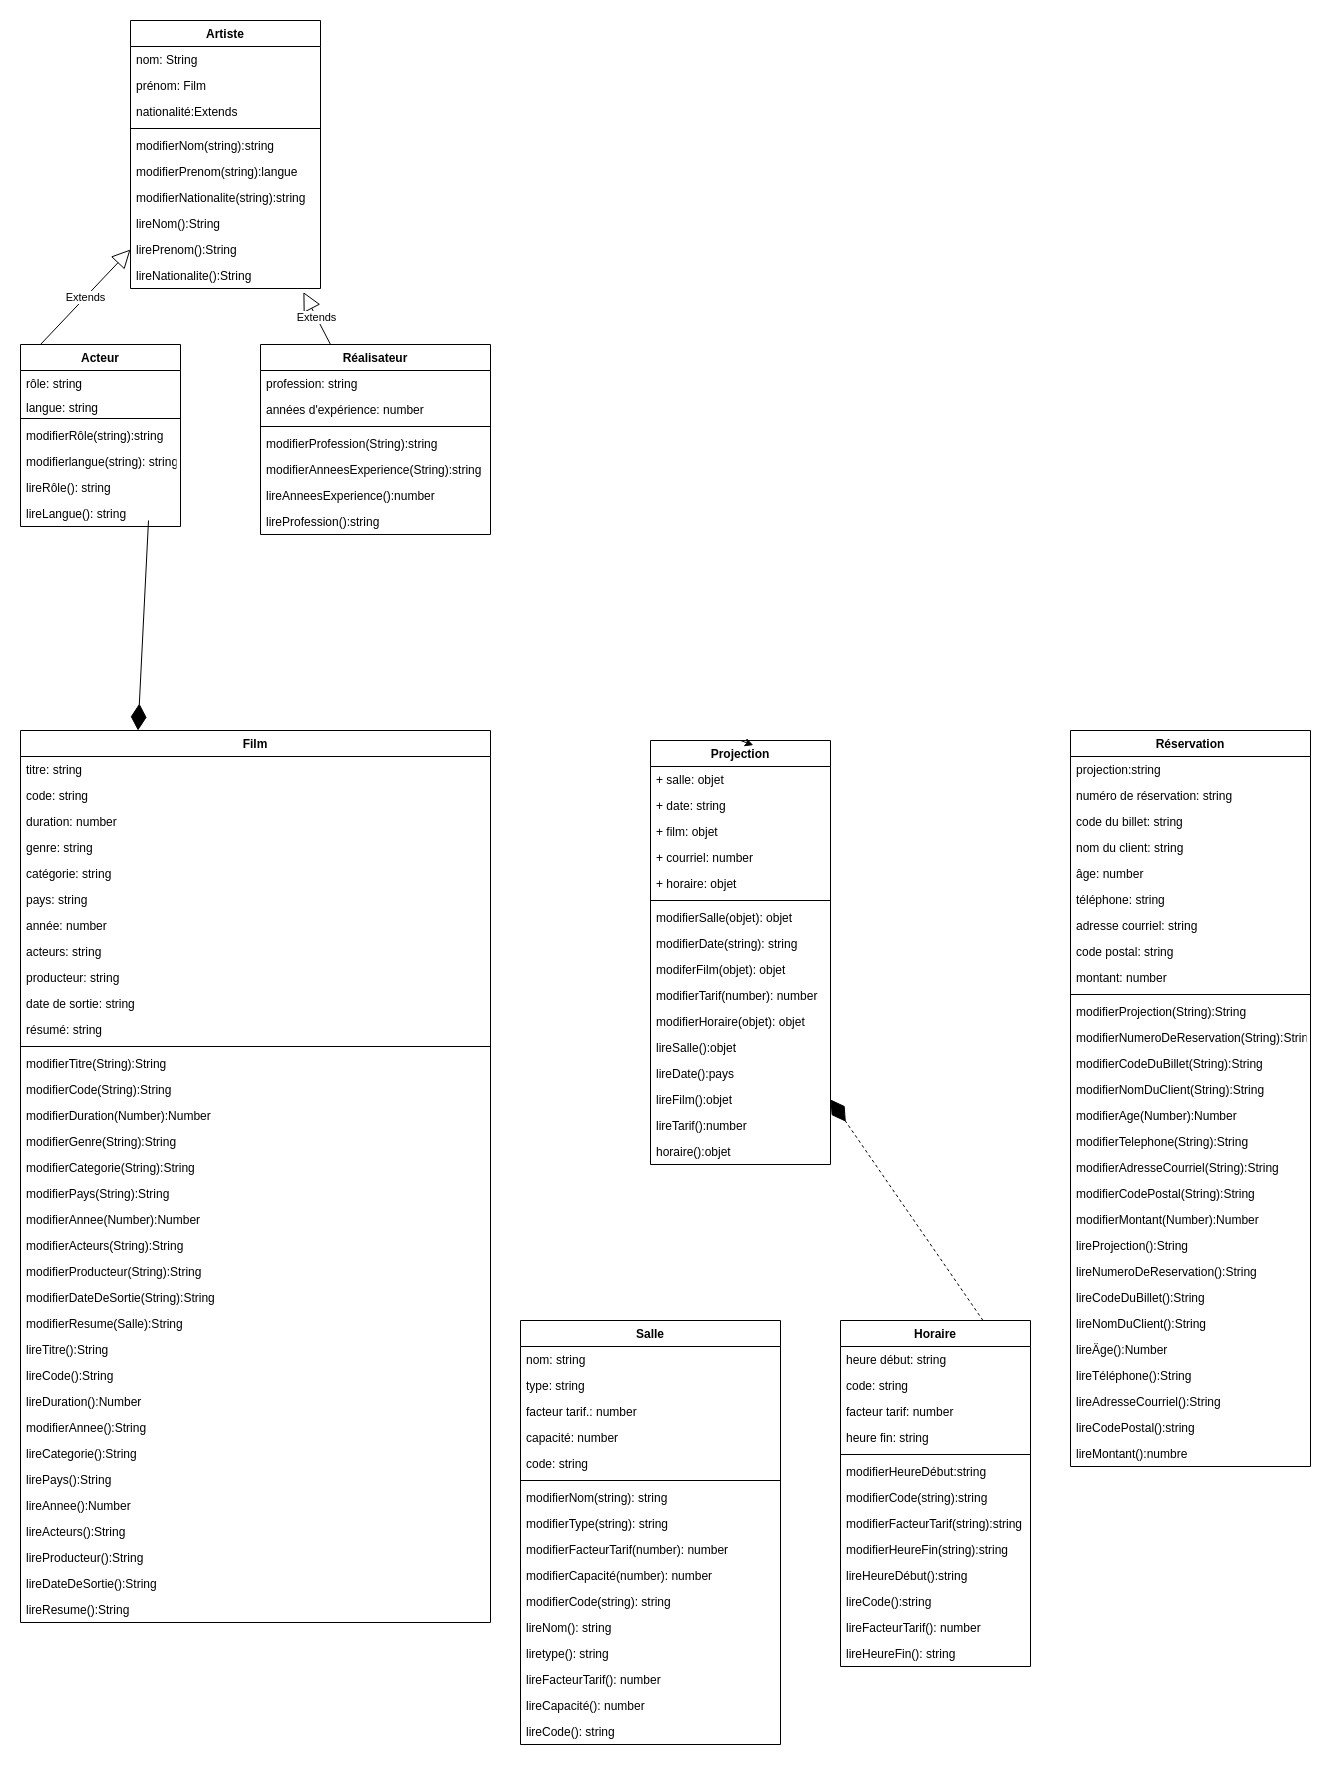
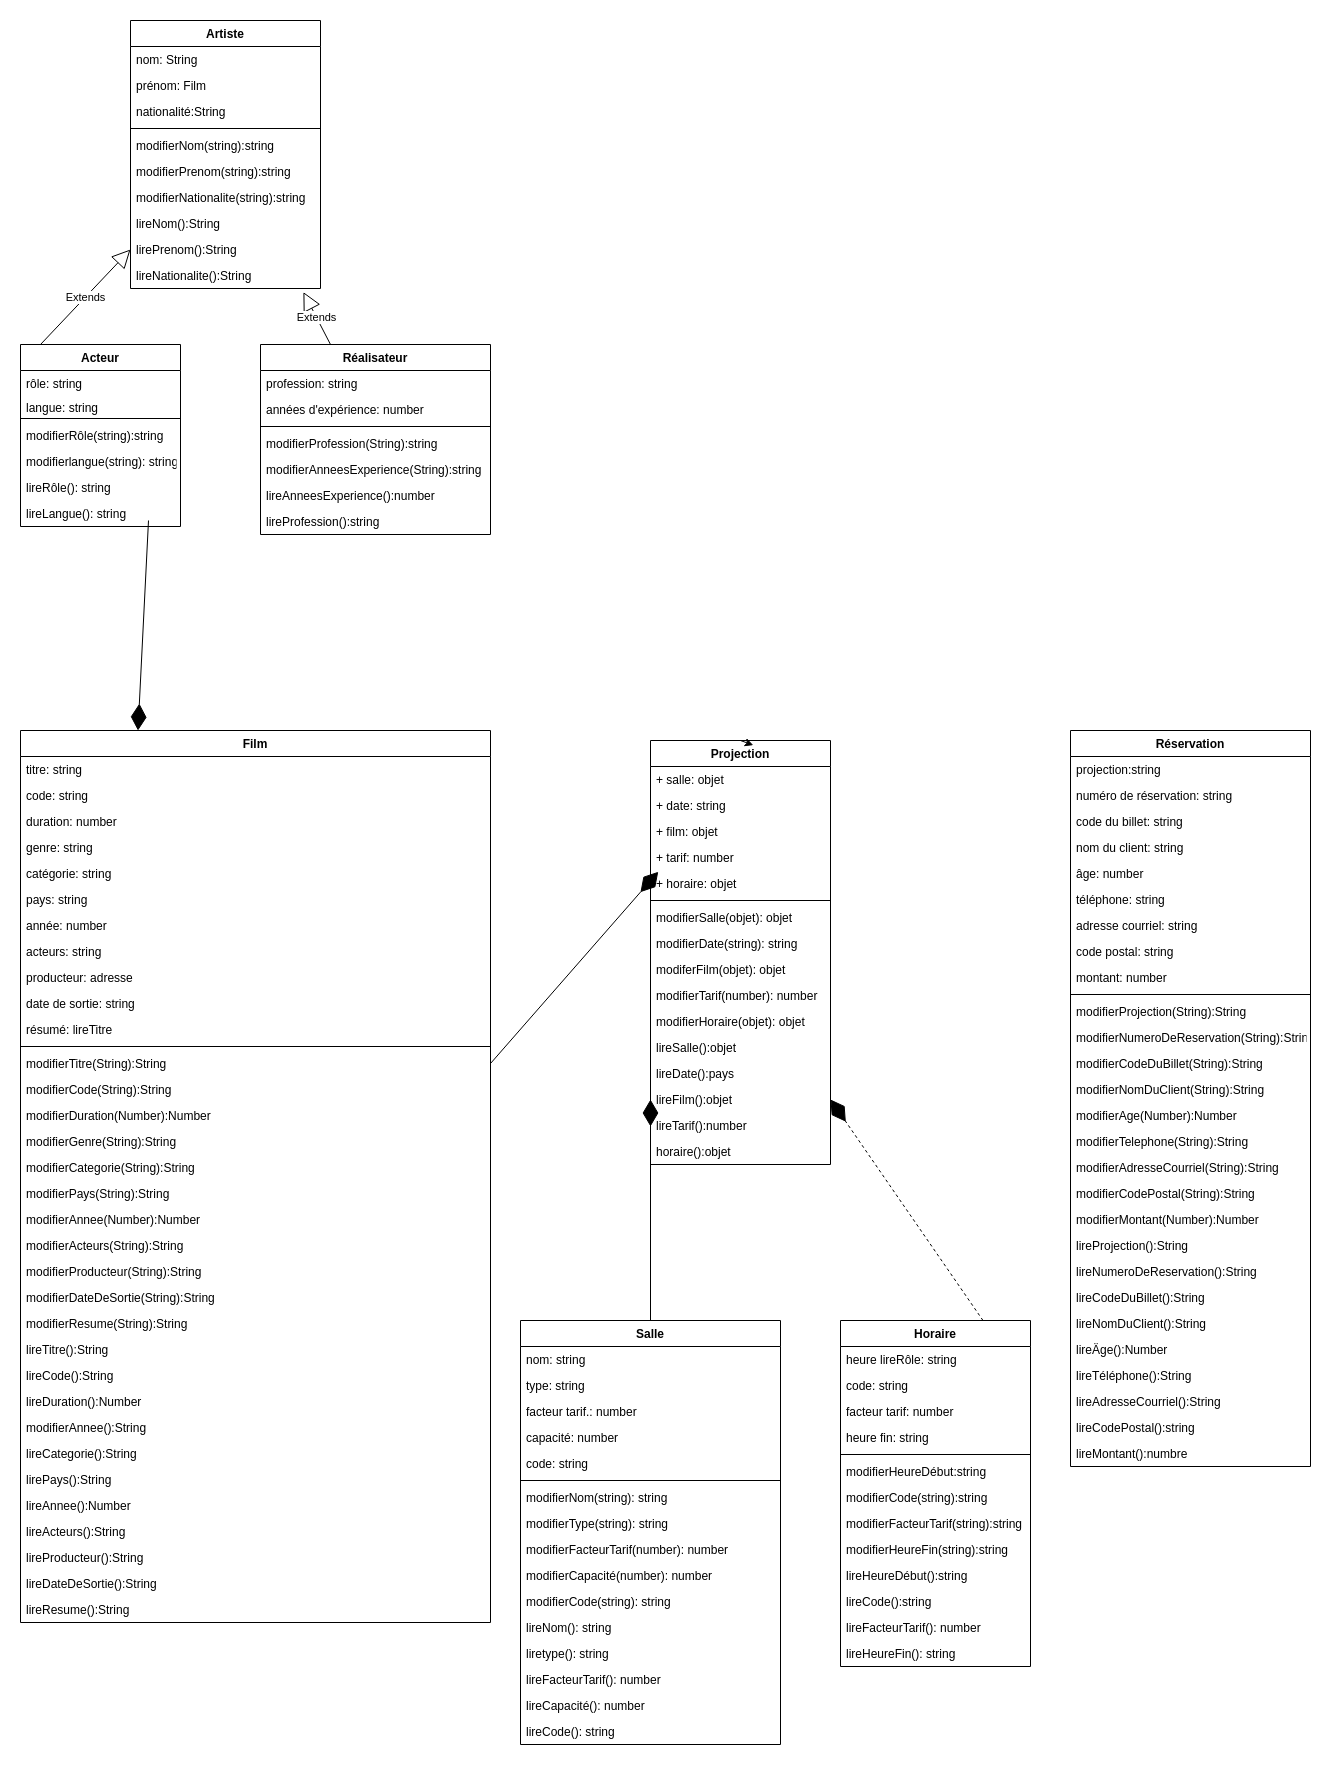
node "nationalité:Extends": label "nationalité:Extends" -> "nationalité:String"
node "modifierPrenom(string):langue": label "modifierPrenom(string):langue" -> "modifierPrenom(string):string"
node "+ courriel: number": label "+ courriel: number" -> "+ tarif: number"
edge "modifierTitre(String):String" -> "+ horaire: objet": added
node "producteur: string": label "producteur: string" -> "producteur: adresse"
node "résumé: string": label "résumé: string" -> "résumé: lireTitre"
edge "Salle" -> "lireFilm():objet": added
node "modifierResume(Salle):String": label "modifierResume(Salle):String" -> "modifierResume(String):String"
node "heure début: string": label "heure début: string" -> "heure lireRôle: string"
